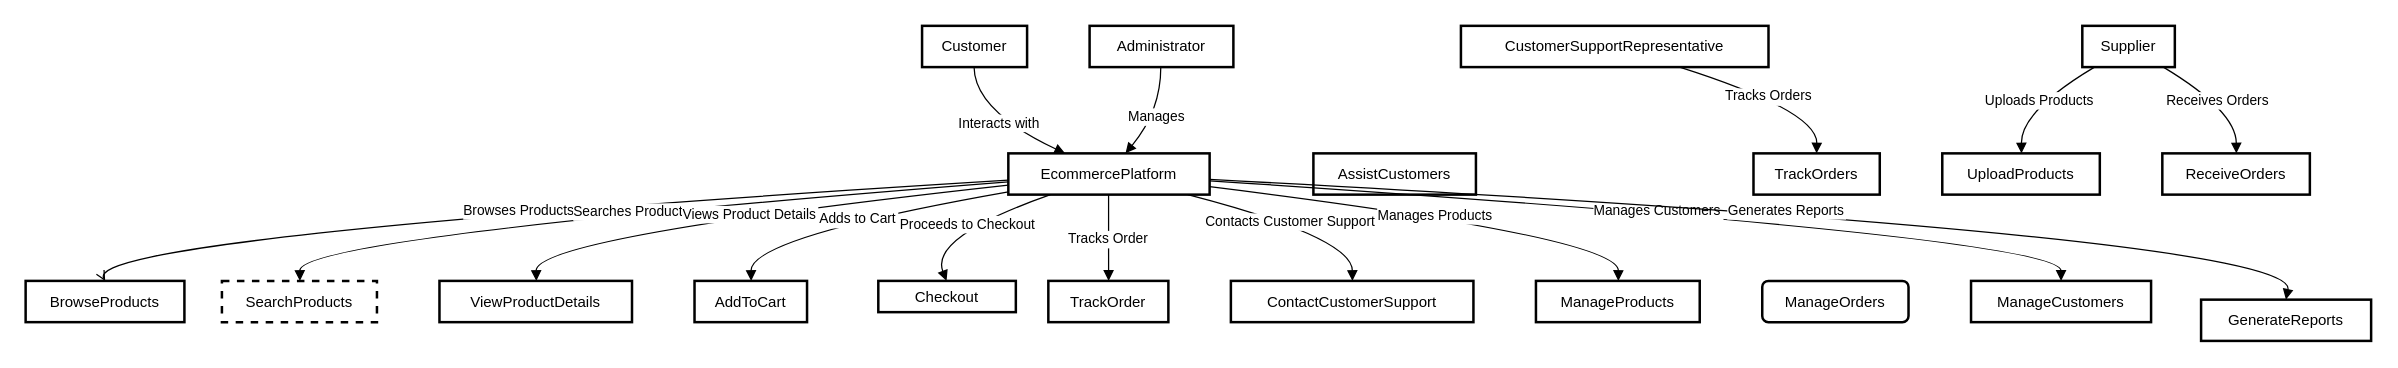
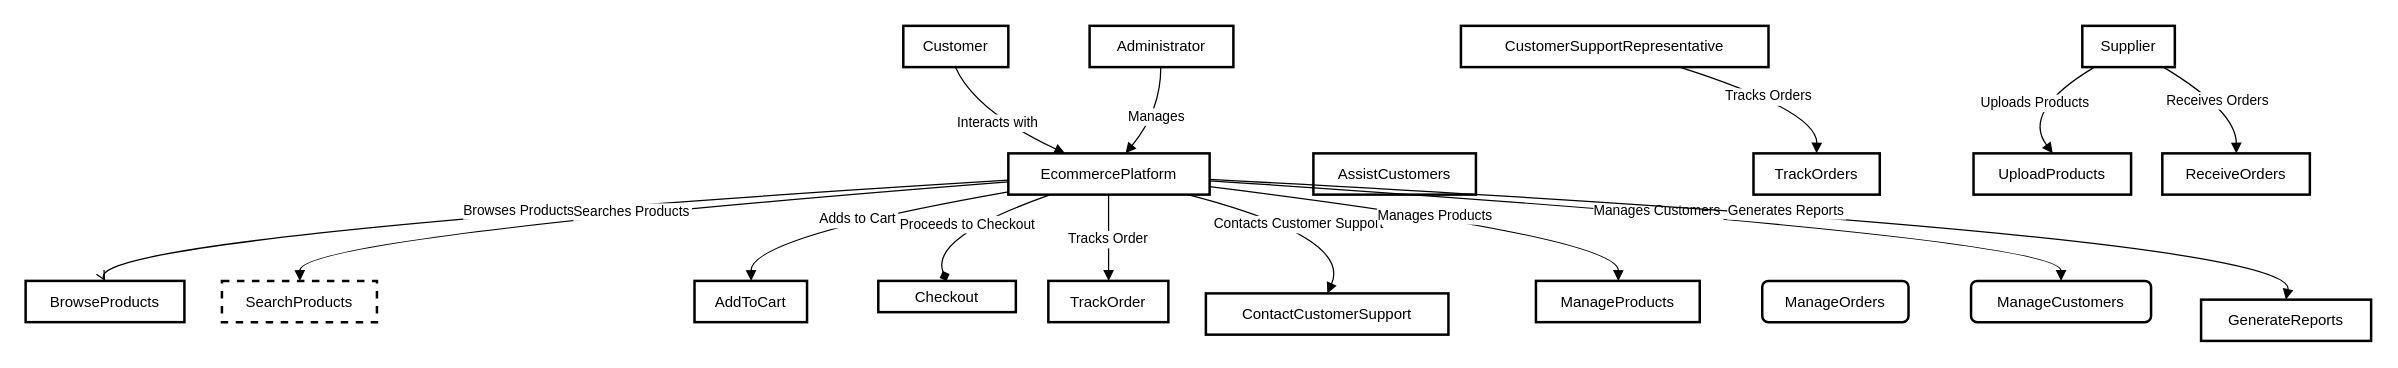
node "Customer": moved (974, 46) -> (956, 46)
node "UploadProducts": moved (2021, 174) -> (2052, 174)
edge "EcommercePlatform" -> "ViewProductDetails": removed, label "Views Product Details"
edge "EcommercePlatform" -> "Checkout": arrowhead block -> diamond
node "ViewProductDetails": removed
node "ContactCustomerSupport": moved (1352, 301) -> (1327, 314)
node "ManageCustomers": shape rectangle -> rounded rectangle
